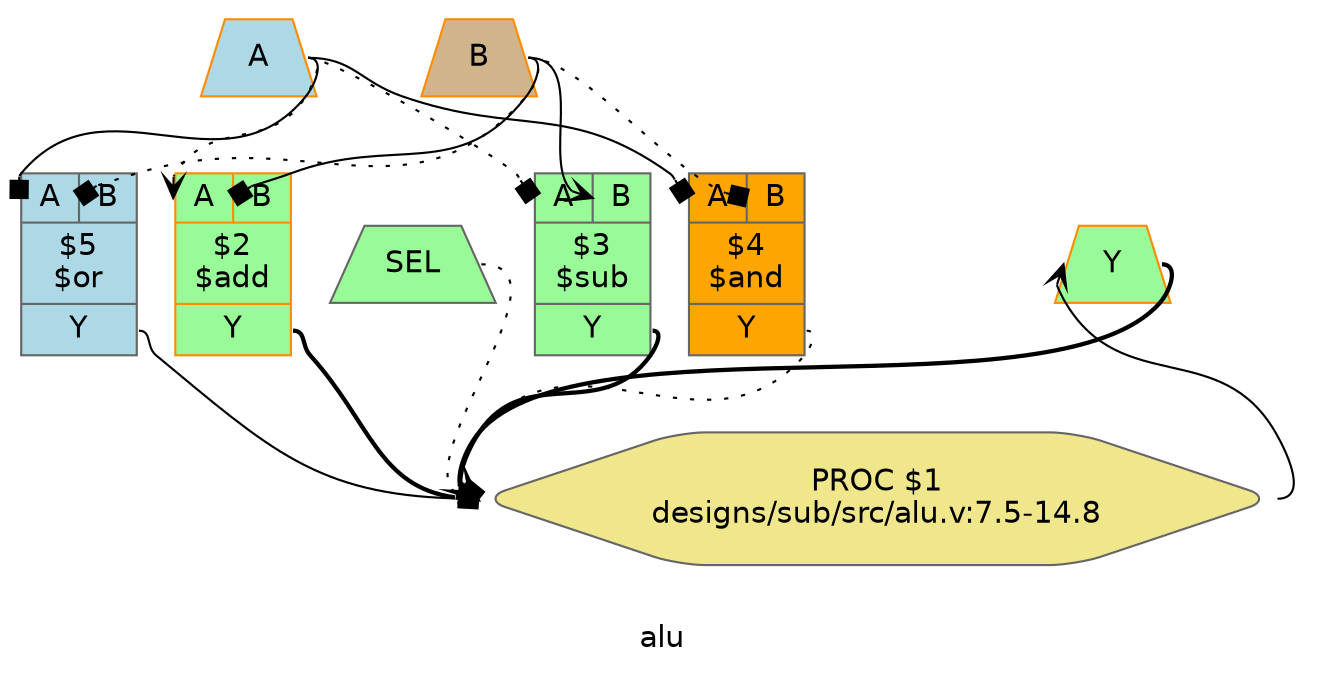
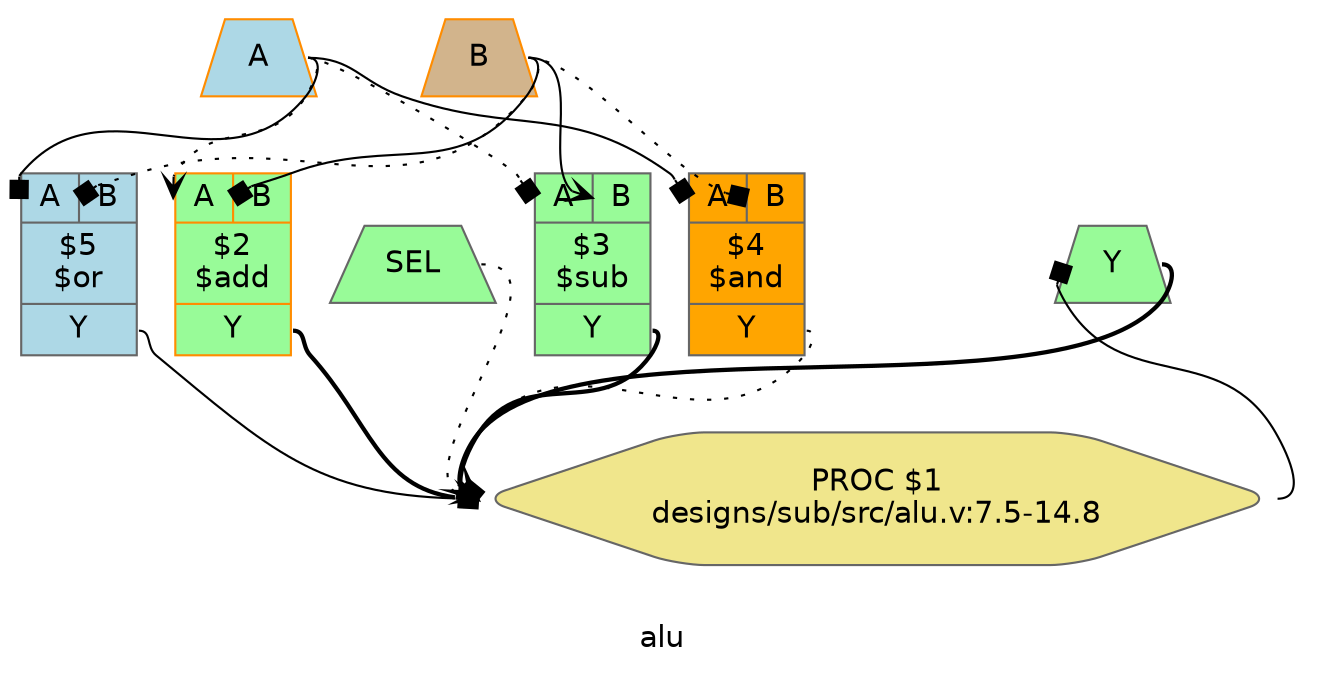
node "Y": color darkorange -> gray40
edge "SEL" -> "PROC $1 designs/sub/src/alu.v:7.5-14.8": arrowhead box -> vee
edge "PROC $1 designs/sub/src/alu.v:7.5-14.8" -> "Y": arrowhead vee -> box
